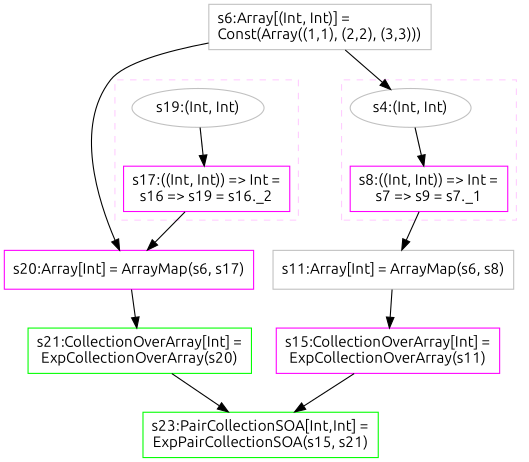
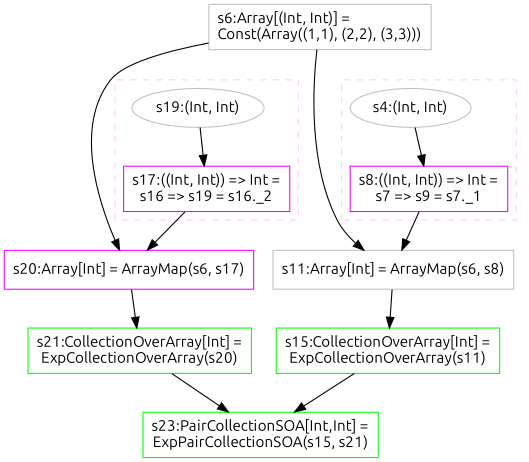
edge "s6:Array[(Int, Int)] = Const(Array((1,1), (2,2), (3,3)))" -> "s4:(Int, Int)": now "s6:Array[(Int, Int)] = Const(Array((1,1), (2,2), (3,3)))" -> "s11:Array[Int] = ArrayMap(s6, s8)"
node "s15:CollectionOverArray[Int] = ExpCollectionOverArray(s11)": color magenta -> green
